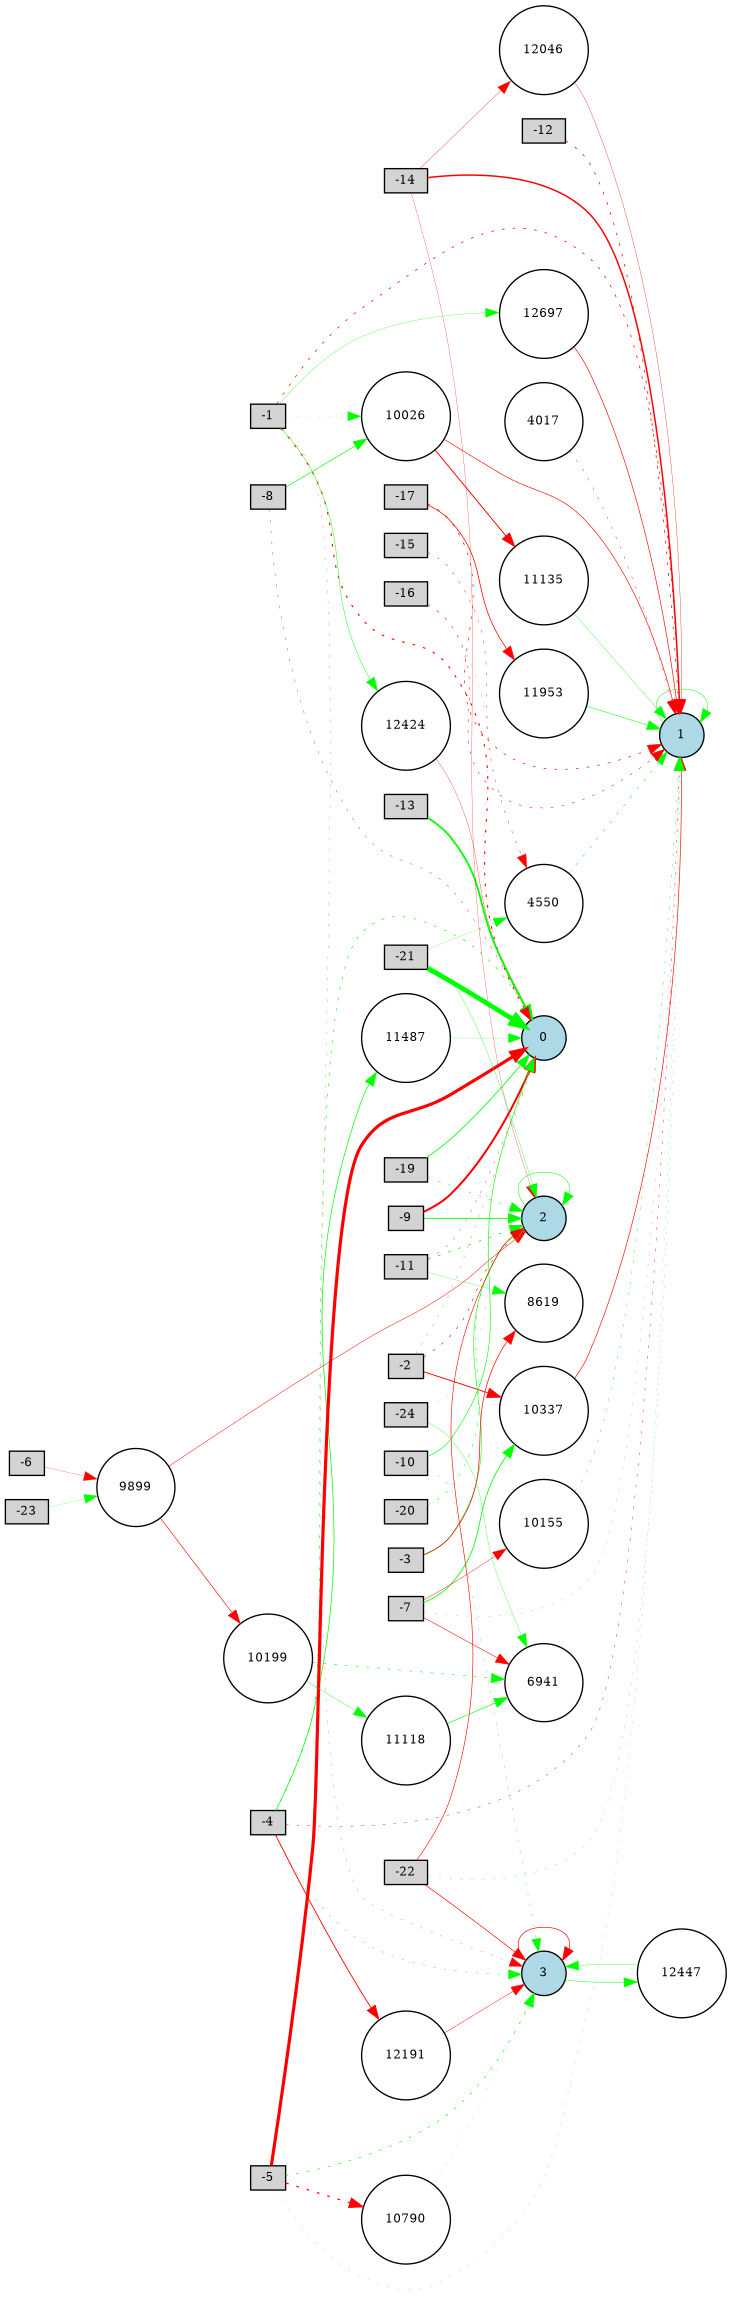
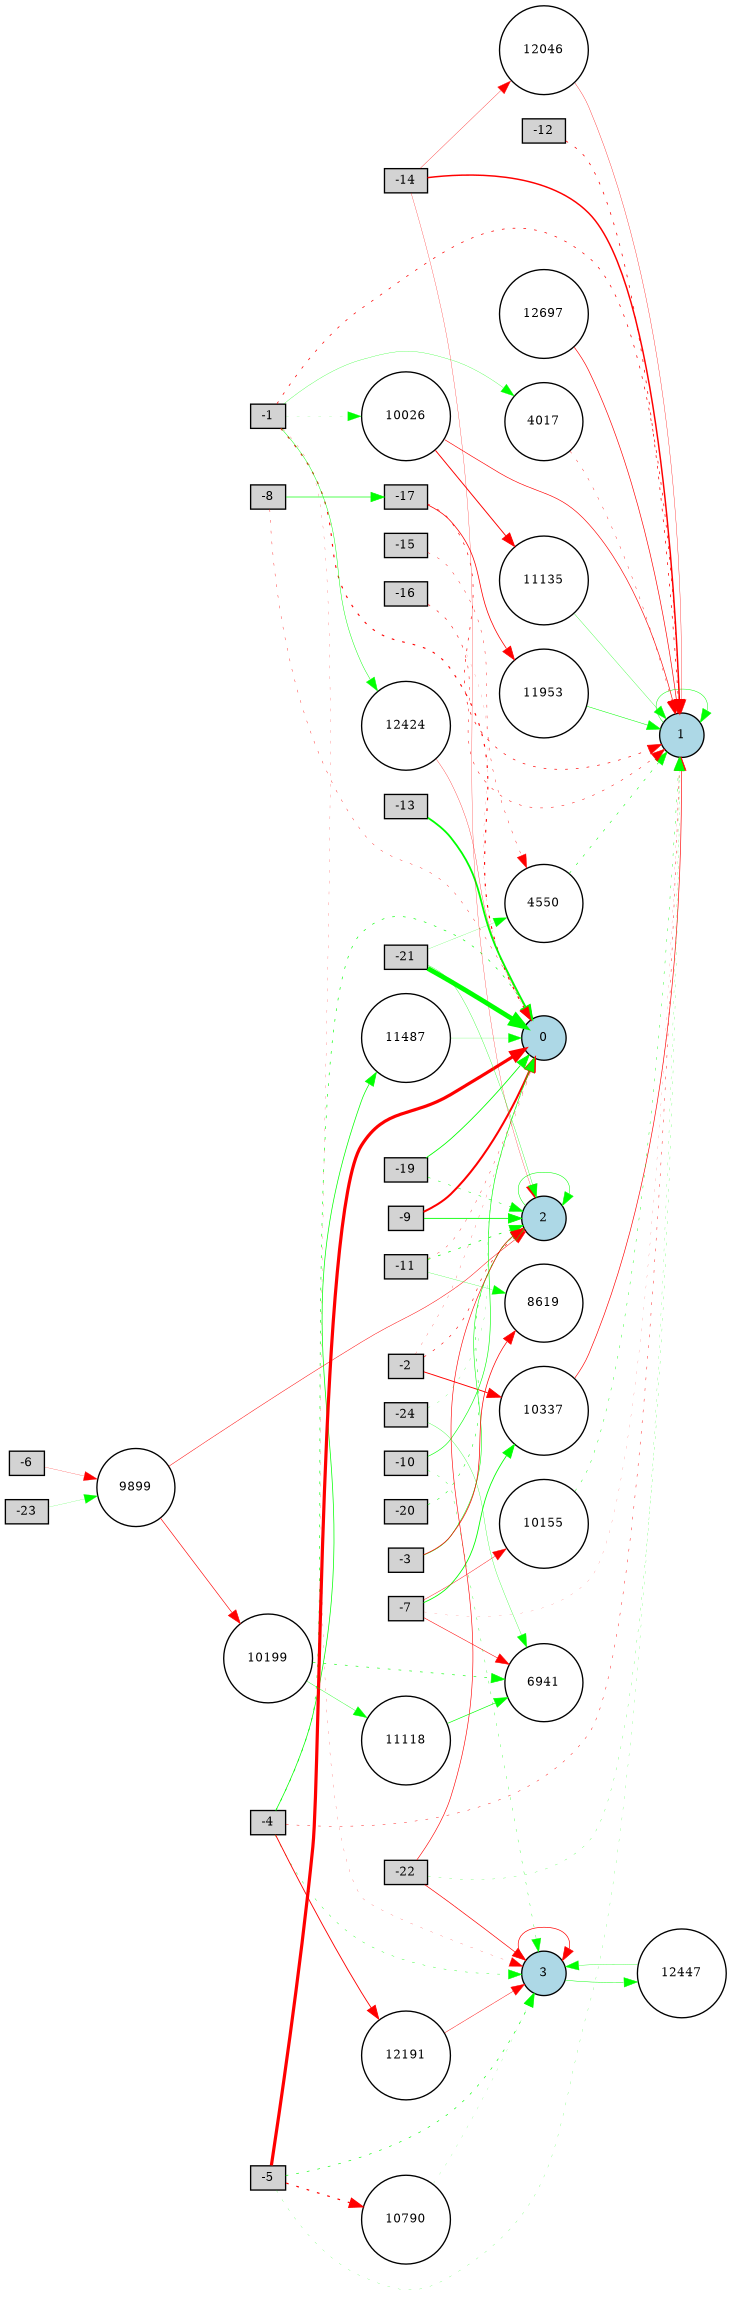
edge "-1" -> "12697": now "-1" -> "4017"
edge "-8" -> "10026": now "-8" -> "-17"
